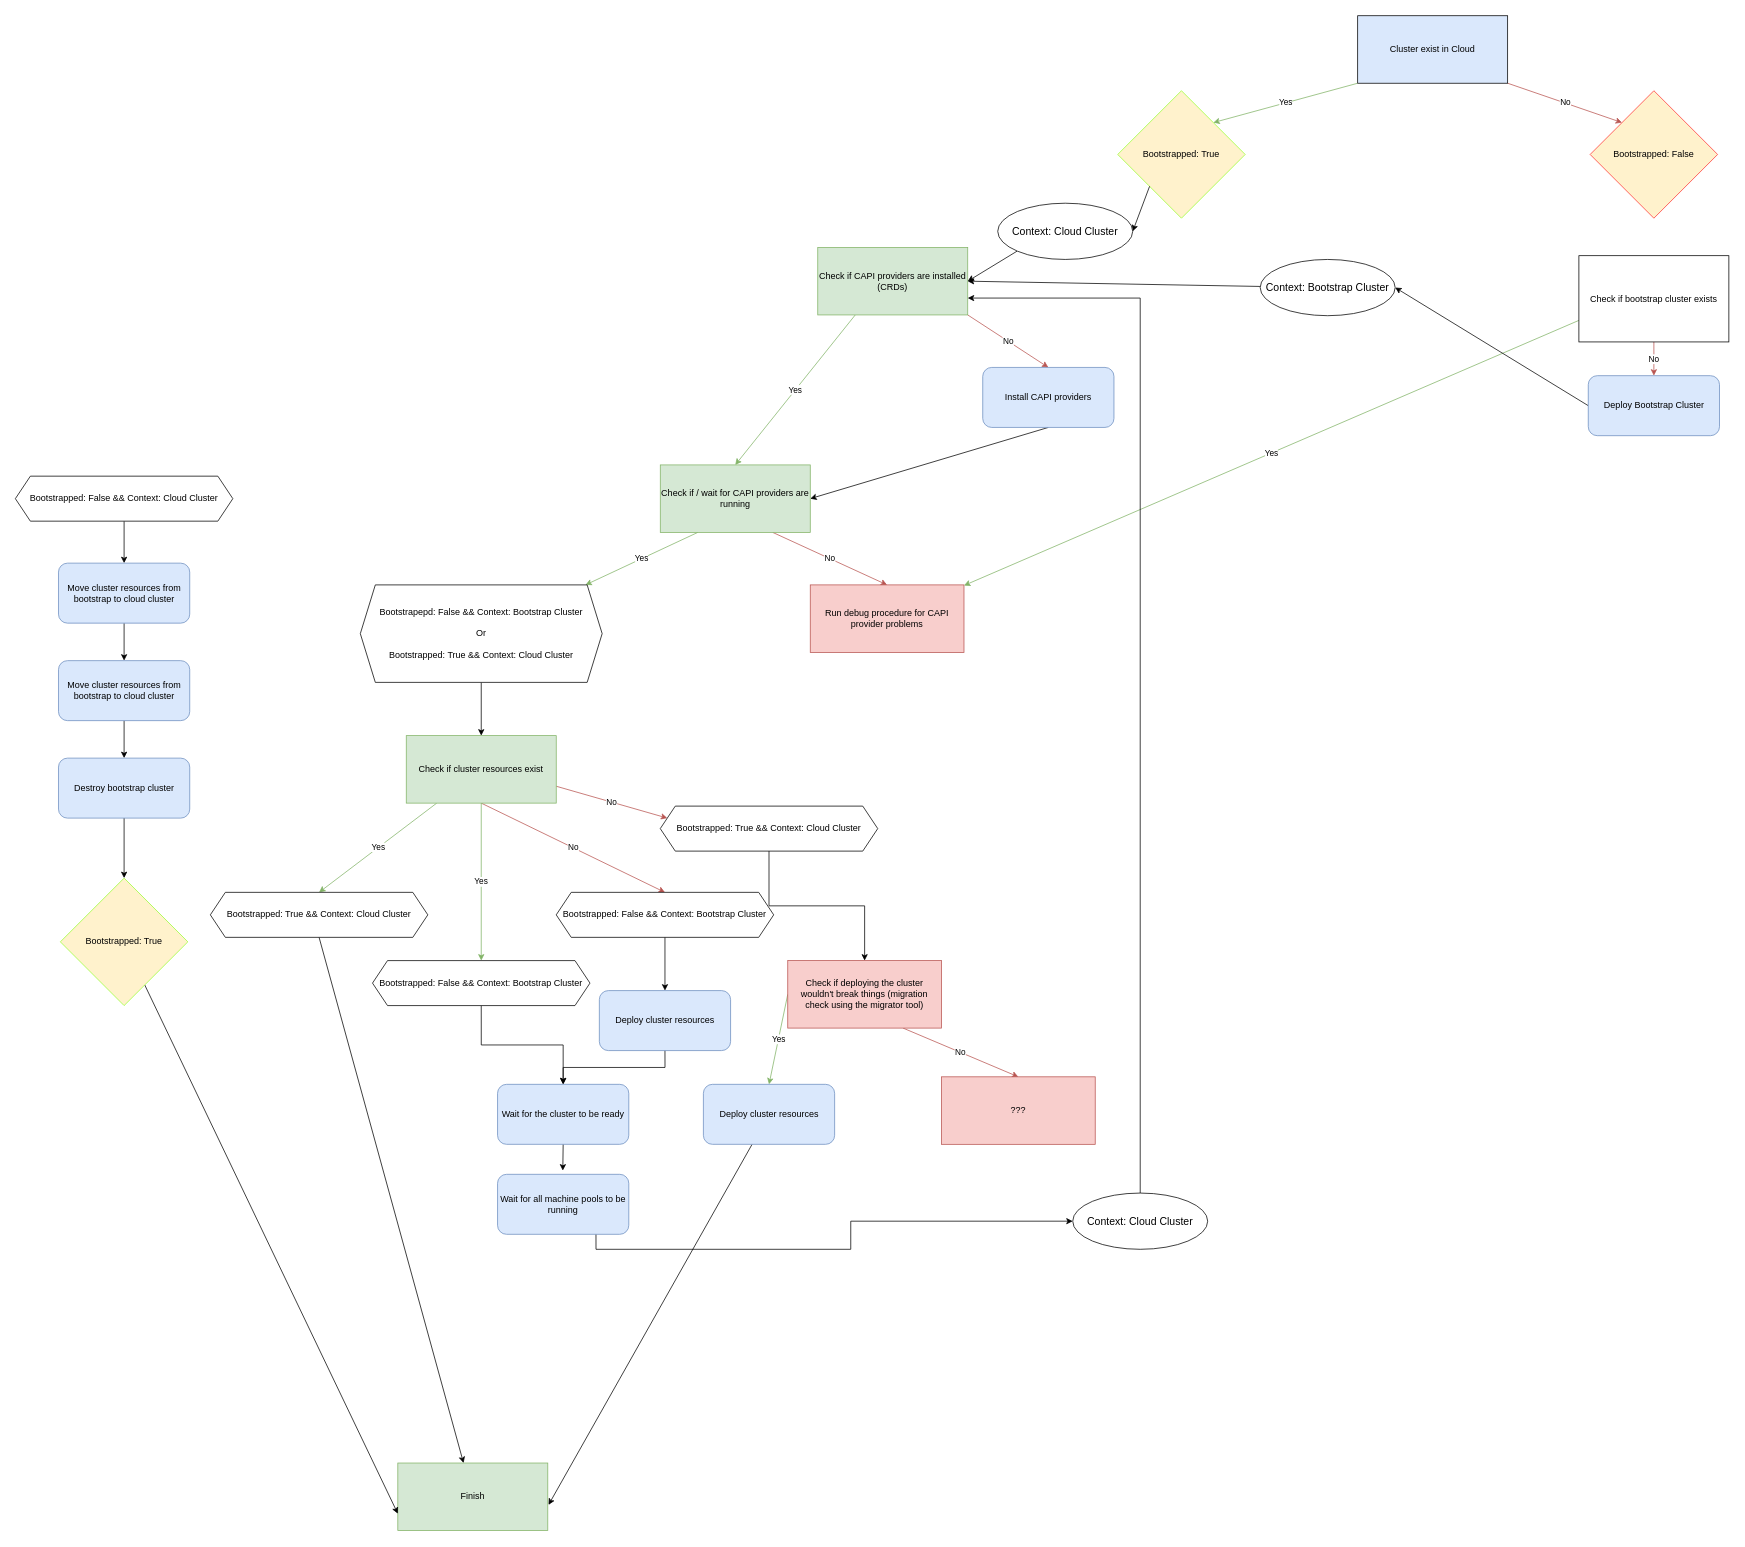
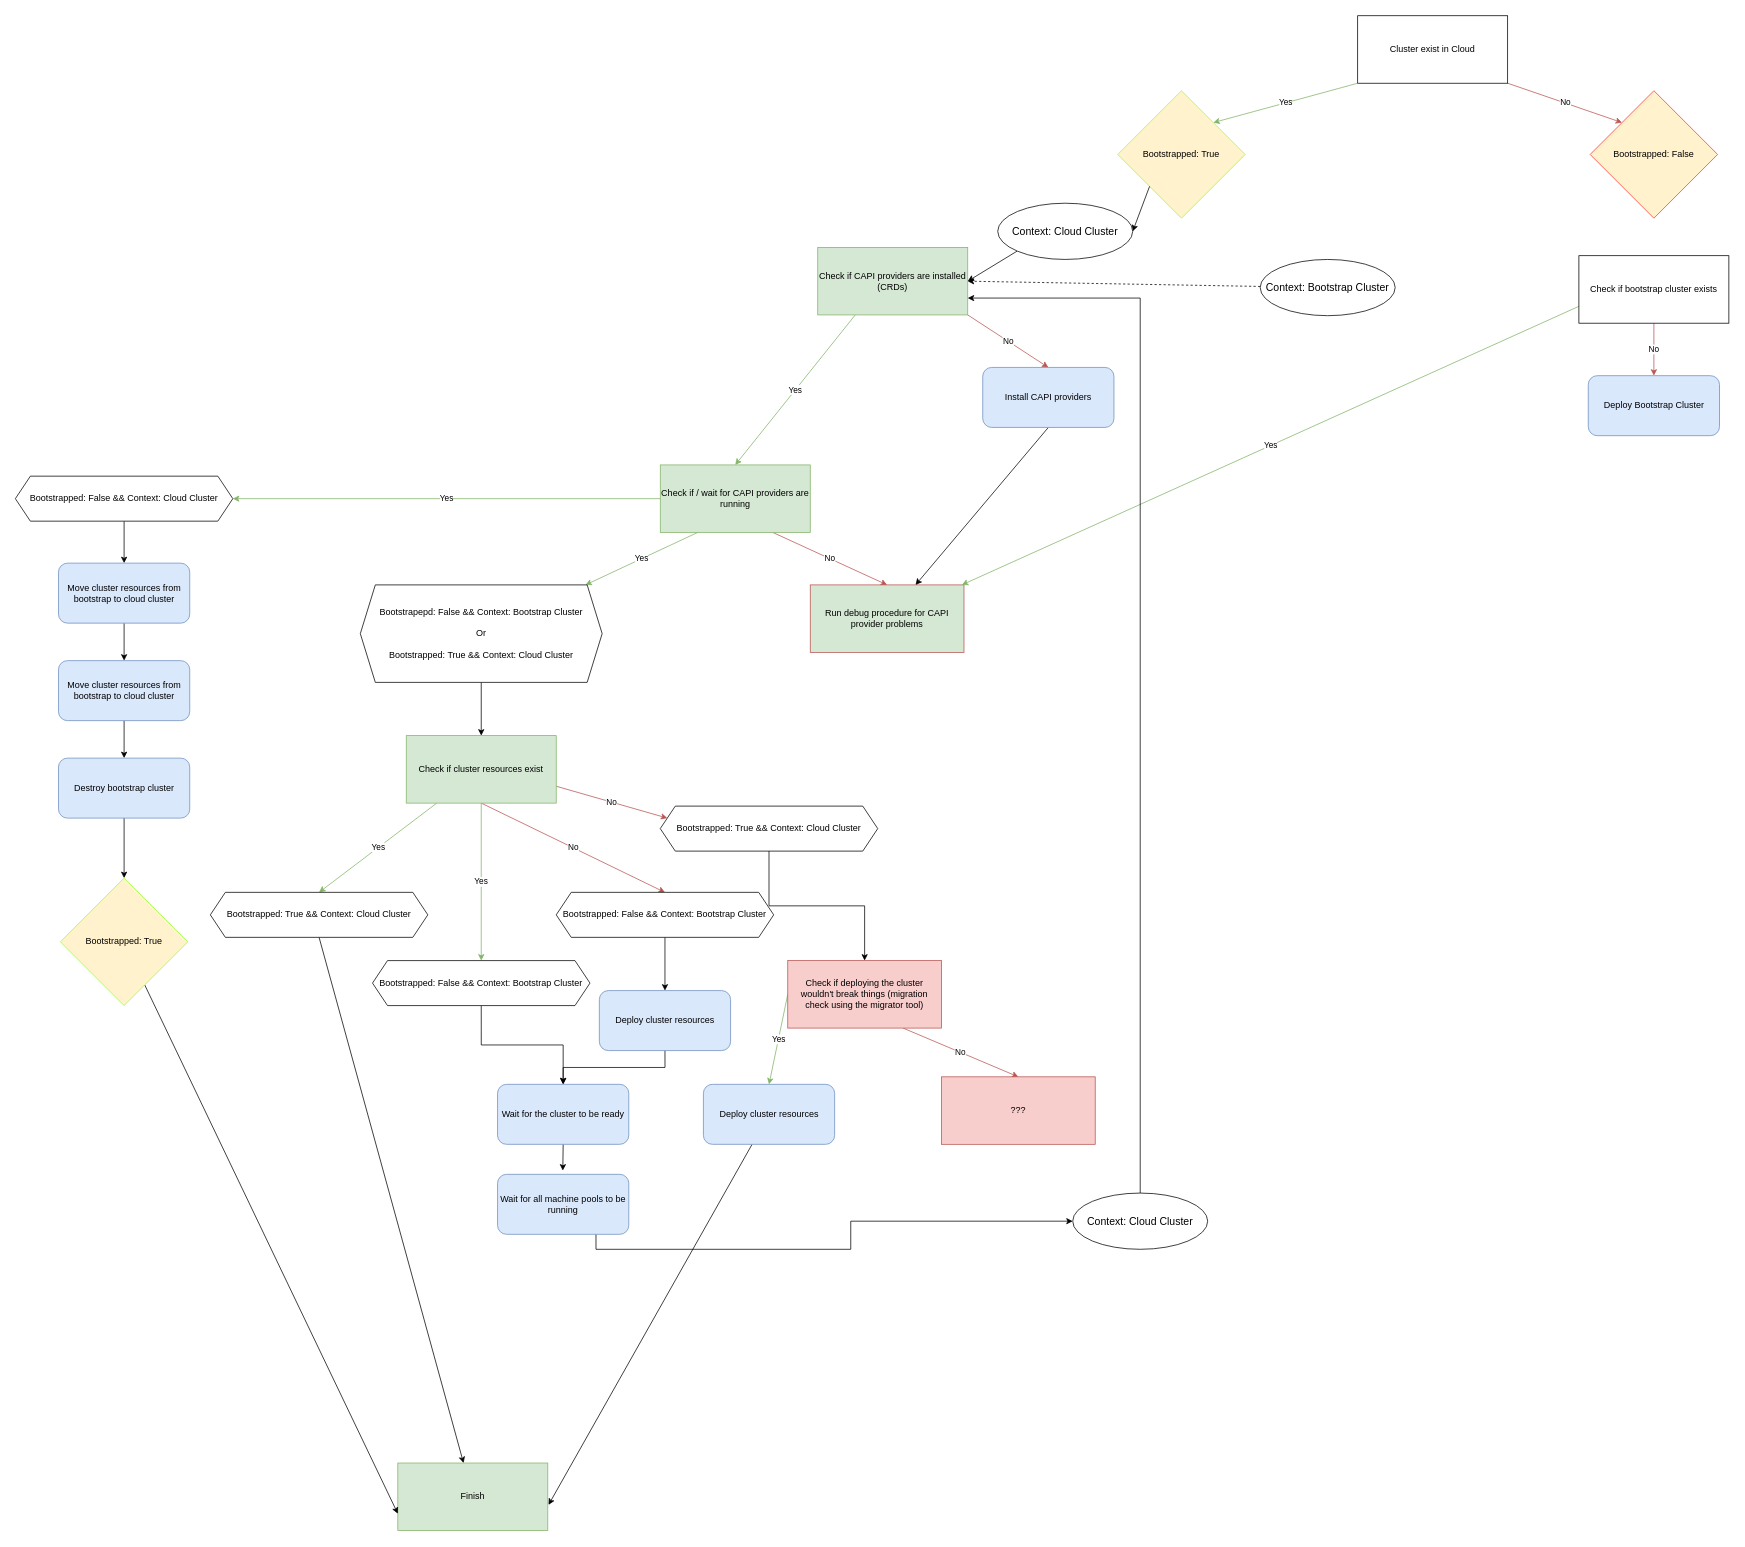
node "Cluster exist in Cloud": fillcolor #dae8fc -> #ffffff
edge "Context: Bootstrap Cluster" -> "Check if CAPI providers are installed (CRDs)": style solid -> dashed
node "Check if bootstrap cluster exists": size 150x86 -> 150x68
edge "Deploy Bootstrap Cluster" -> "Context: Bootstrap Cluster": removed
edge "Install CAPI providers" -> "Check if / wait for CAPI providers are running": now "Install CAPI providers" -> "Run debug procedure for CAPI provider problems"
edge "Check if / wait for CAPI providers are running" -> "Bootstrapped: False && Context: Cloud Cluster": added, label "Yes"
node "Run debug procedure for CAPI provider problems": fillcolor #f8cecc -> #d5e8d4
